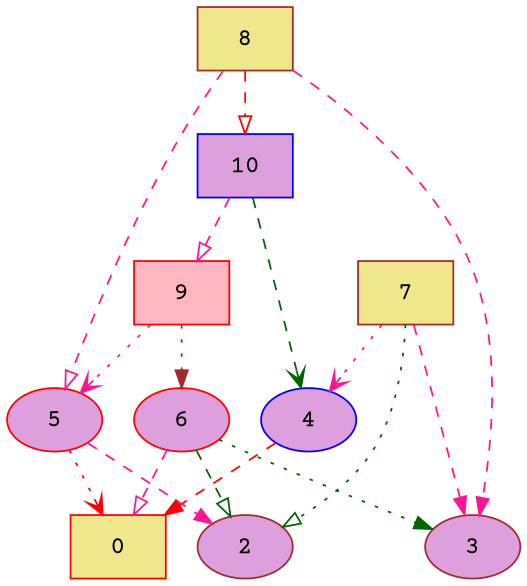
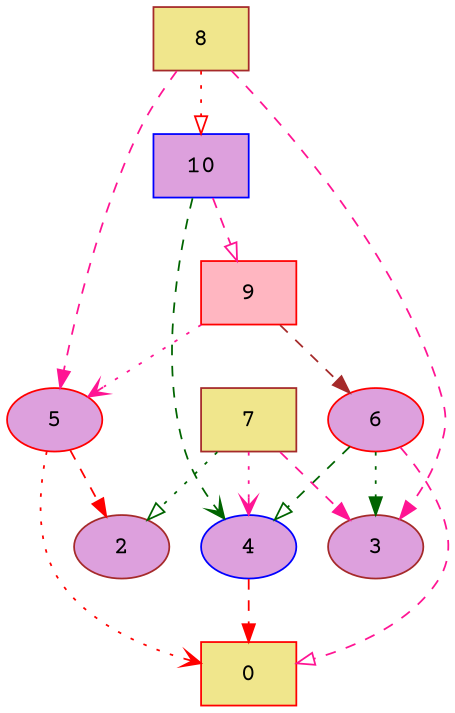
edge "8" -> "10": style dashed -> dotted
edge "8" -> "5": arrowhead onormal -> normal
edge "9" -> "6": style dotted -> dashed
edge "6" -> "2": now "6" -> "4"
edge "5" -> "2": color deeppink -> red
